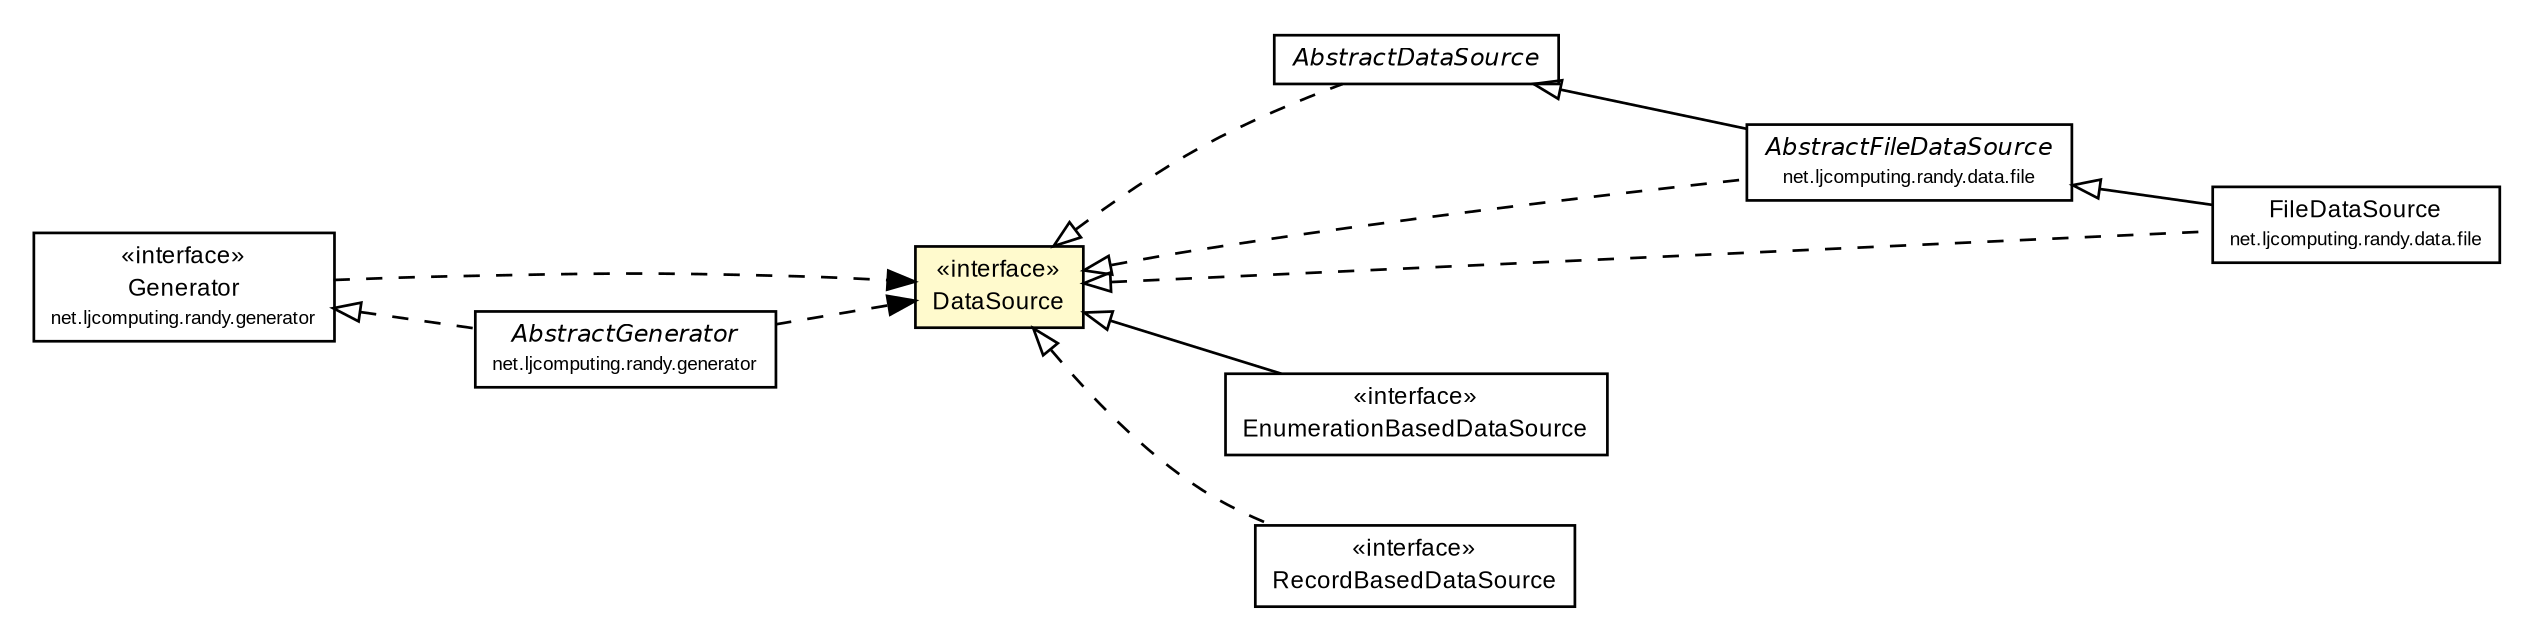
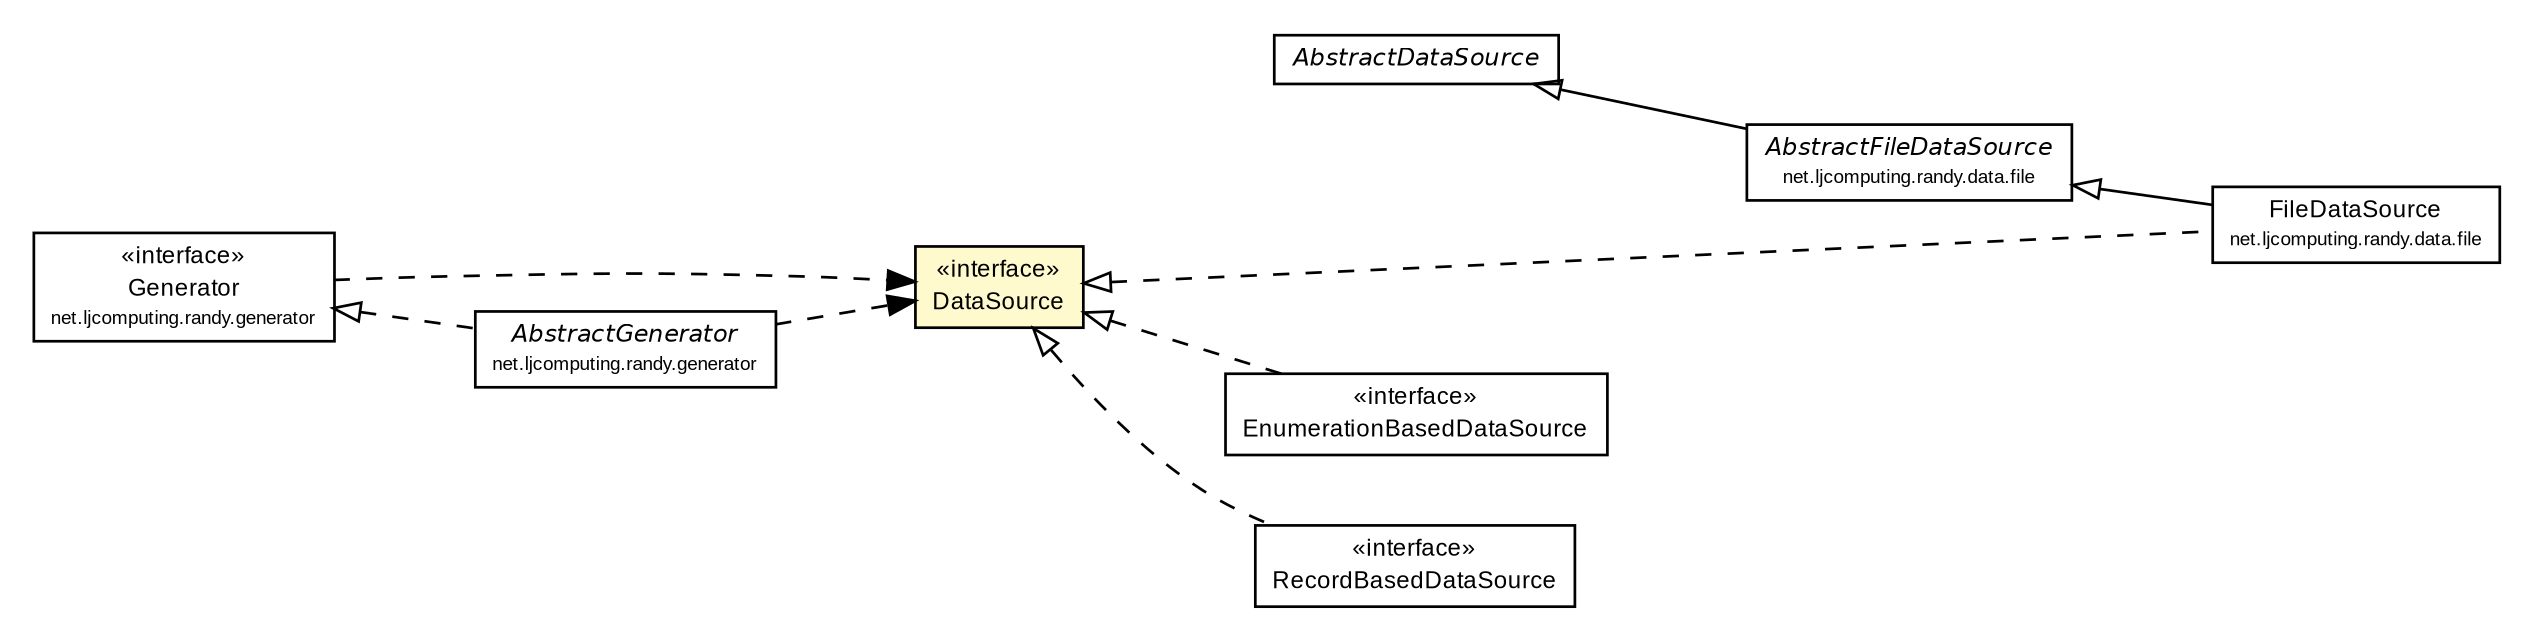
edge "AbstractDataSource" -> "DataSource": removed
edge "AbstractFileDataSource" -> "DataSource": removed
edge "EnumerationBasedDataSource" -> "DataSource": style solid -> dashed
